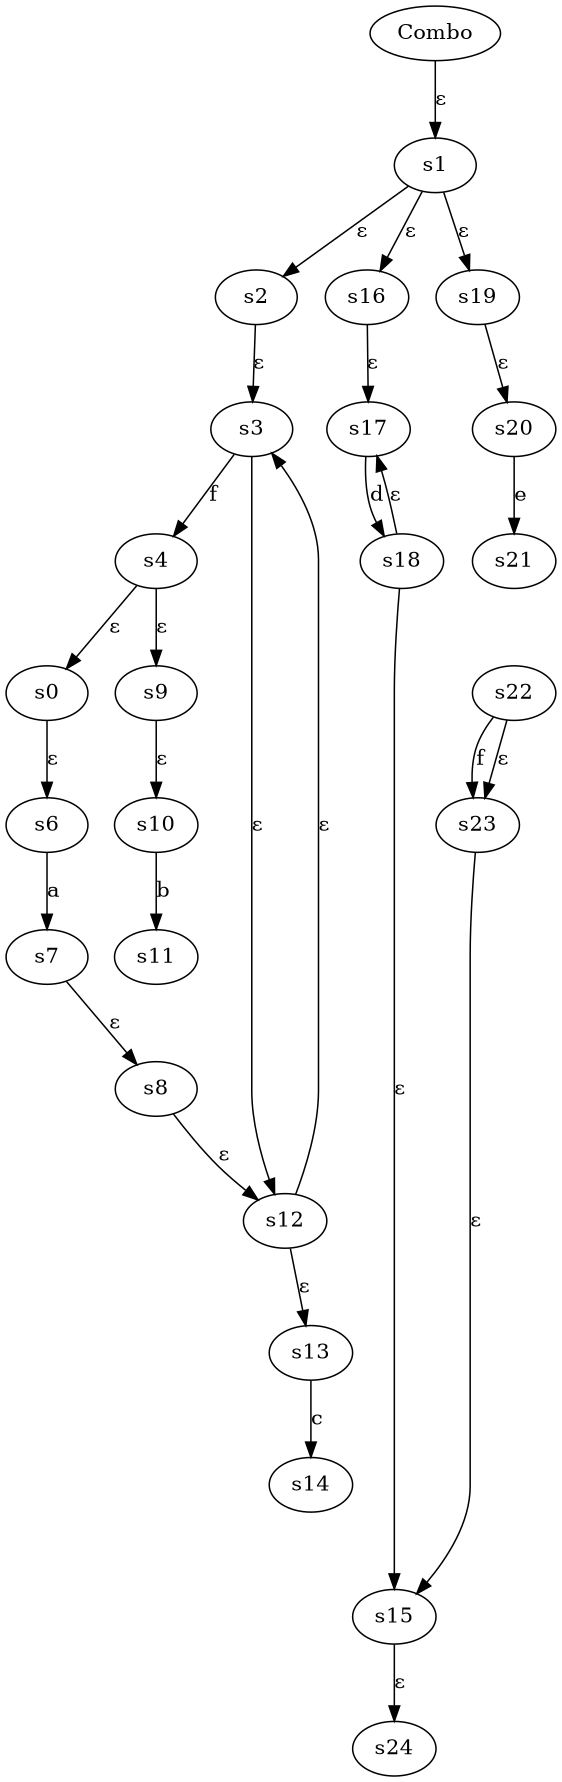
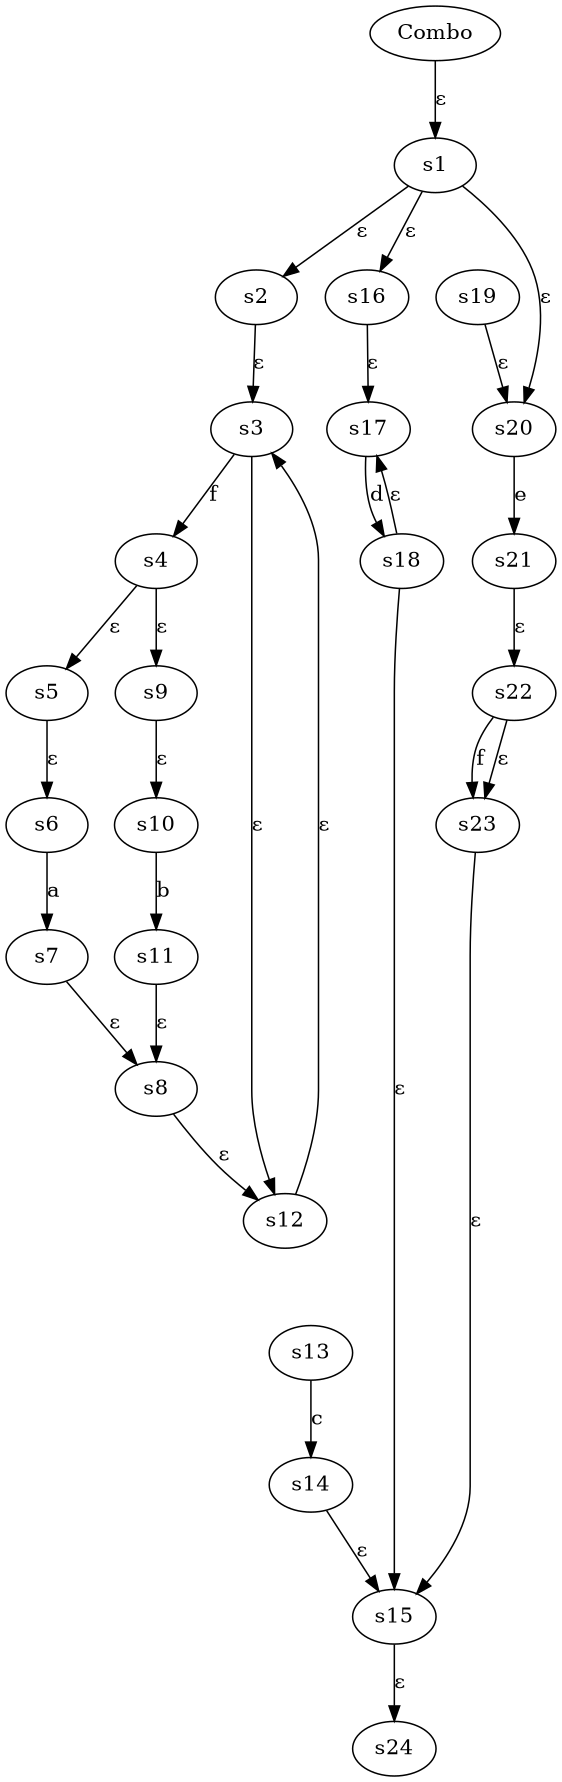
edge "s1" -> "s19": now "s1" -> "s20"
edge "s21" -> "s22": added, label "ε"
node "s0": label "s0" -> "s5"
edge "s11" -> "s8": added, label "ε"
edge "s12" -> "s13": removed, label "ε"
edge "s14" -> "s15": added, label "ε"
